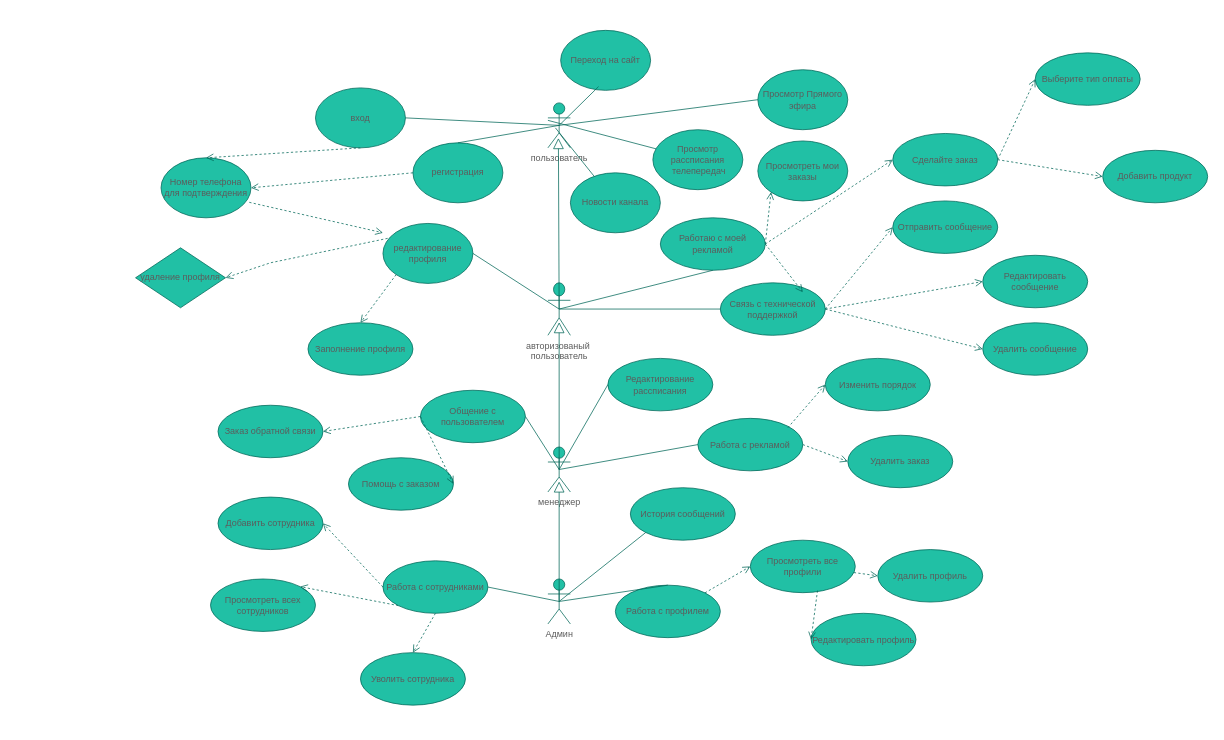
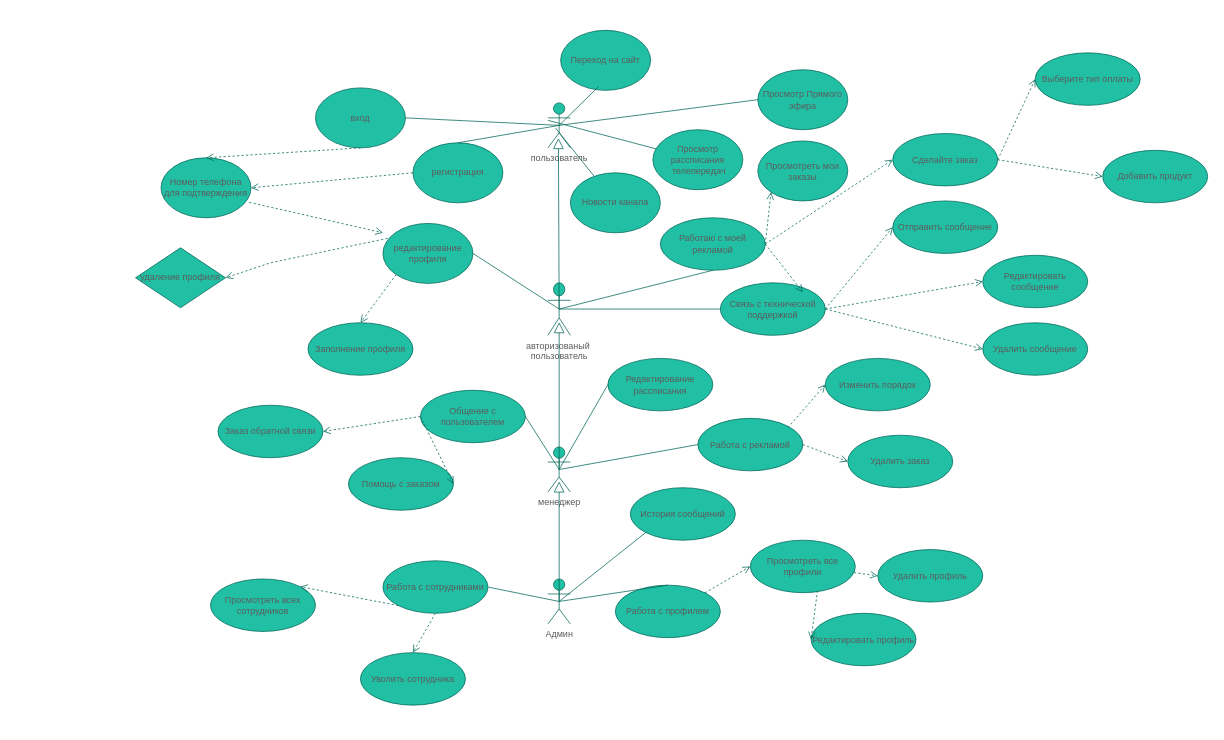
node "Добавить сотрудника": removed
edge "Работа с сотрудниками" -> "Добавить сотрудника": removed
